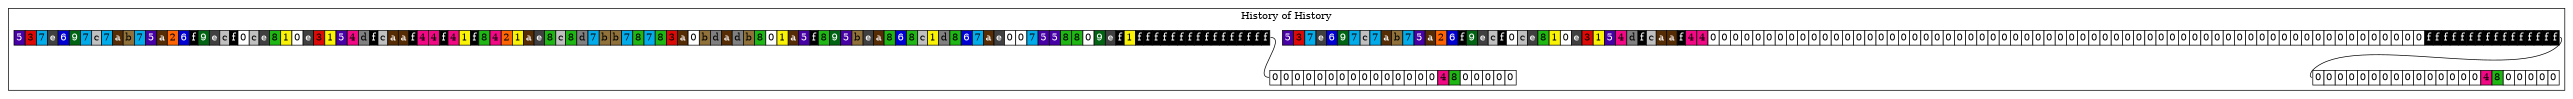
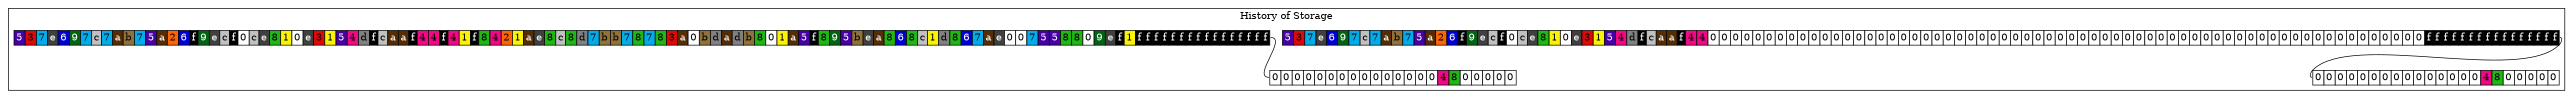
cluster "History of History": label "History of History" -> "History of Storage"
